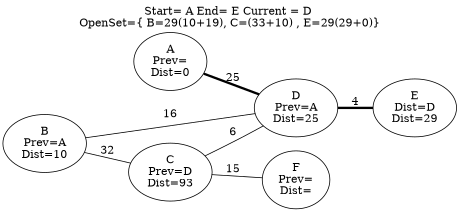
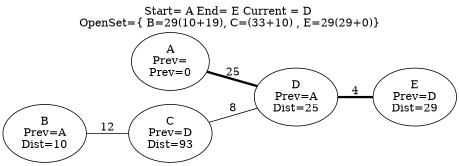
node "A Prev= Dist=0": label "A Prev= Dist=0" -> "A Prev= Prev=0"
node "E Dist=D Dist=29": label "E Dist=D Dist=29" -> "E Prev=D Dist=29"
edge "D Prev=A Dist=25" -- "B Prev=A Dist=10": removed, label "16"
edge "D Prev=A Dist=25" -- "C Prev=D Dist=93": label "6" -> "8"
edge "B Prev=A Dist=10" -- "C Prev=D Dist=93": label "32" -> "12"
node "F Prev= Dist=": removed
